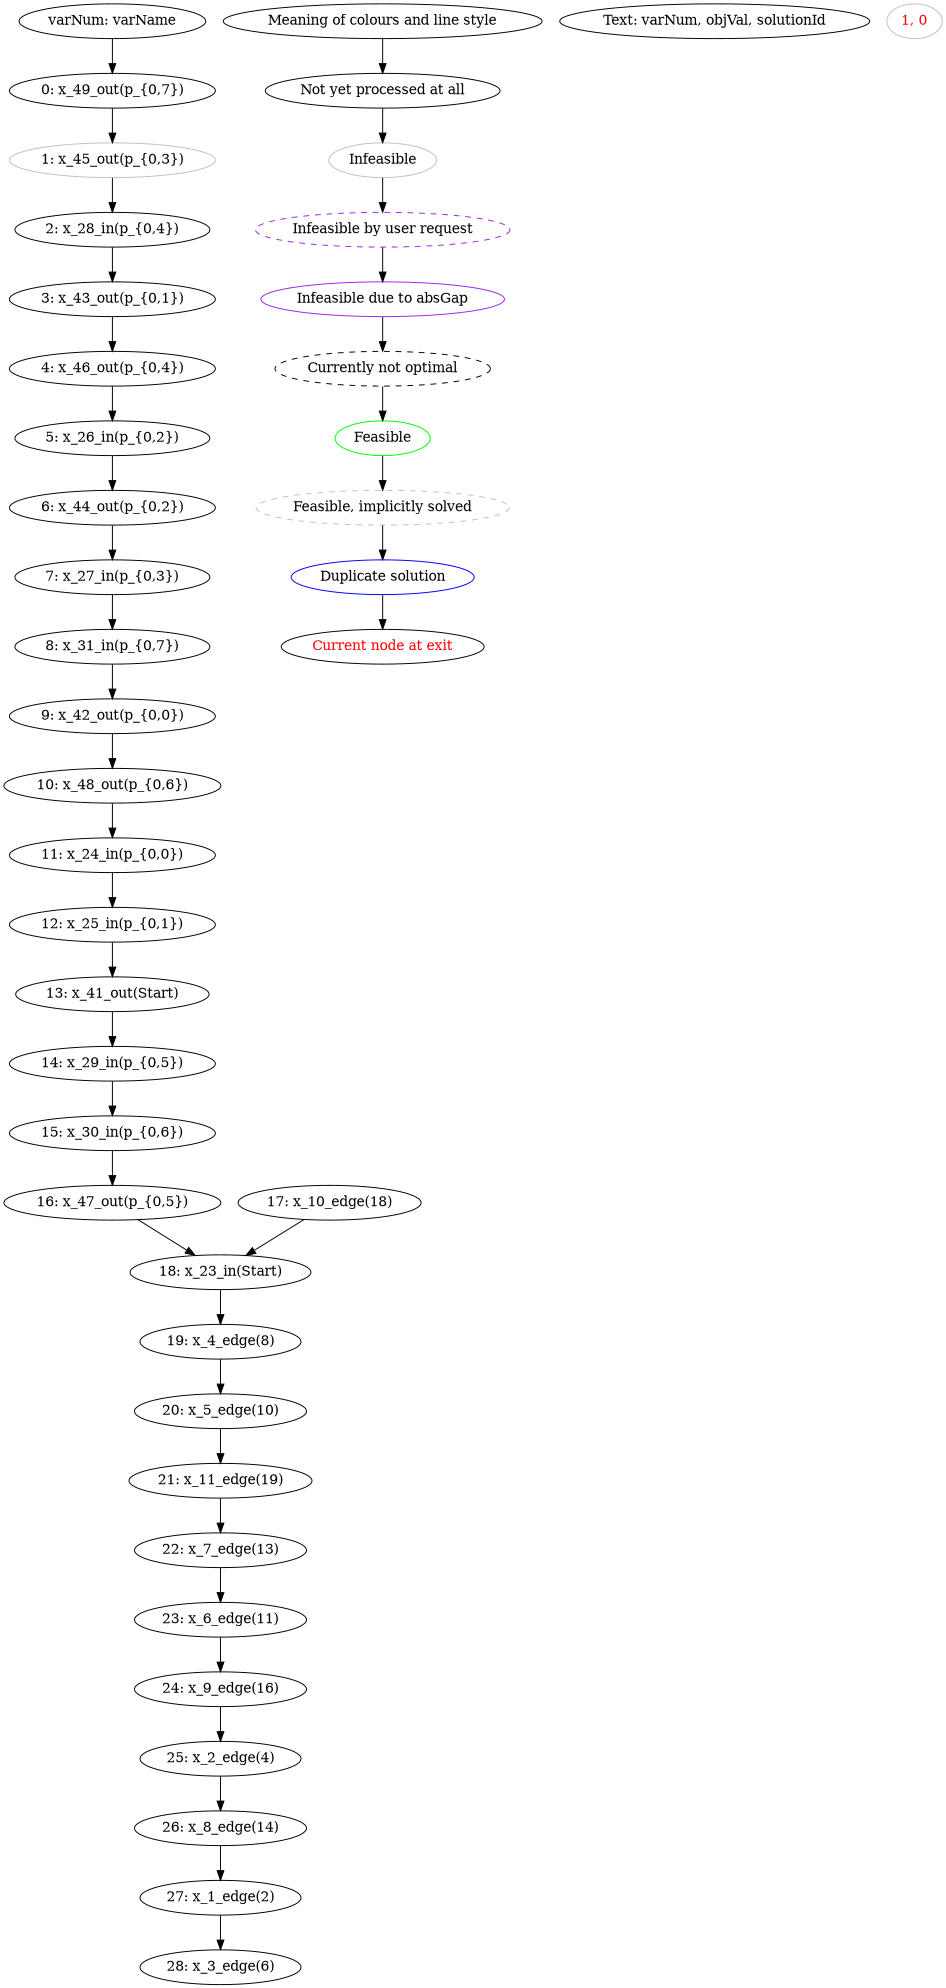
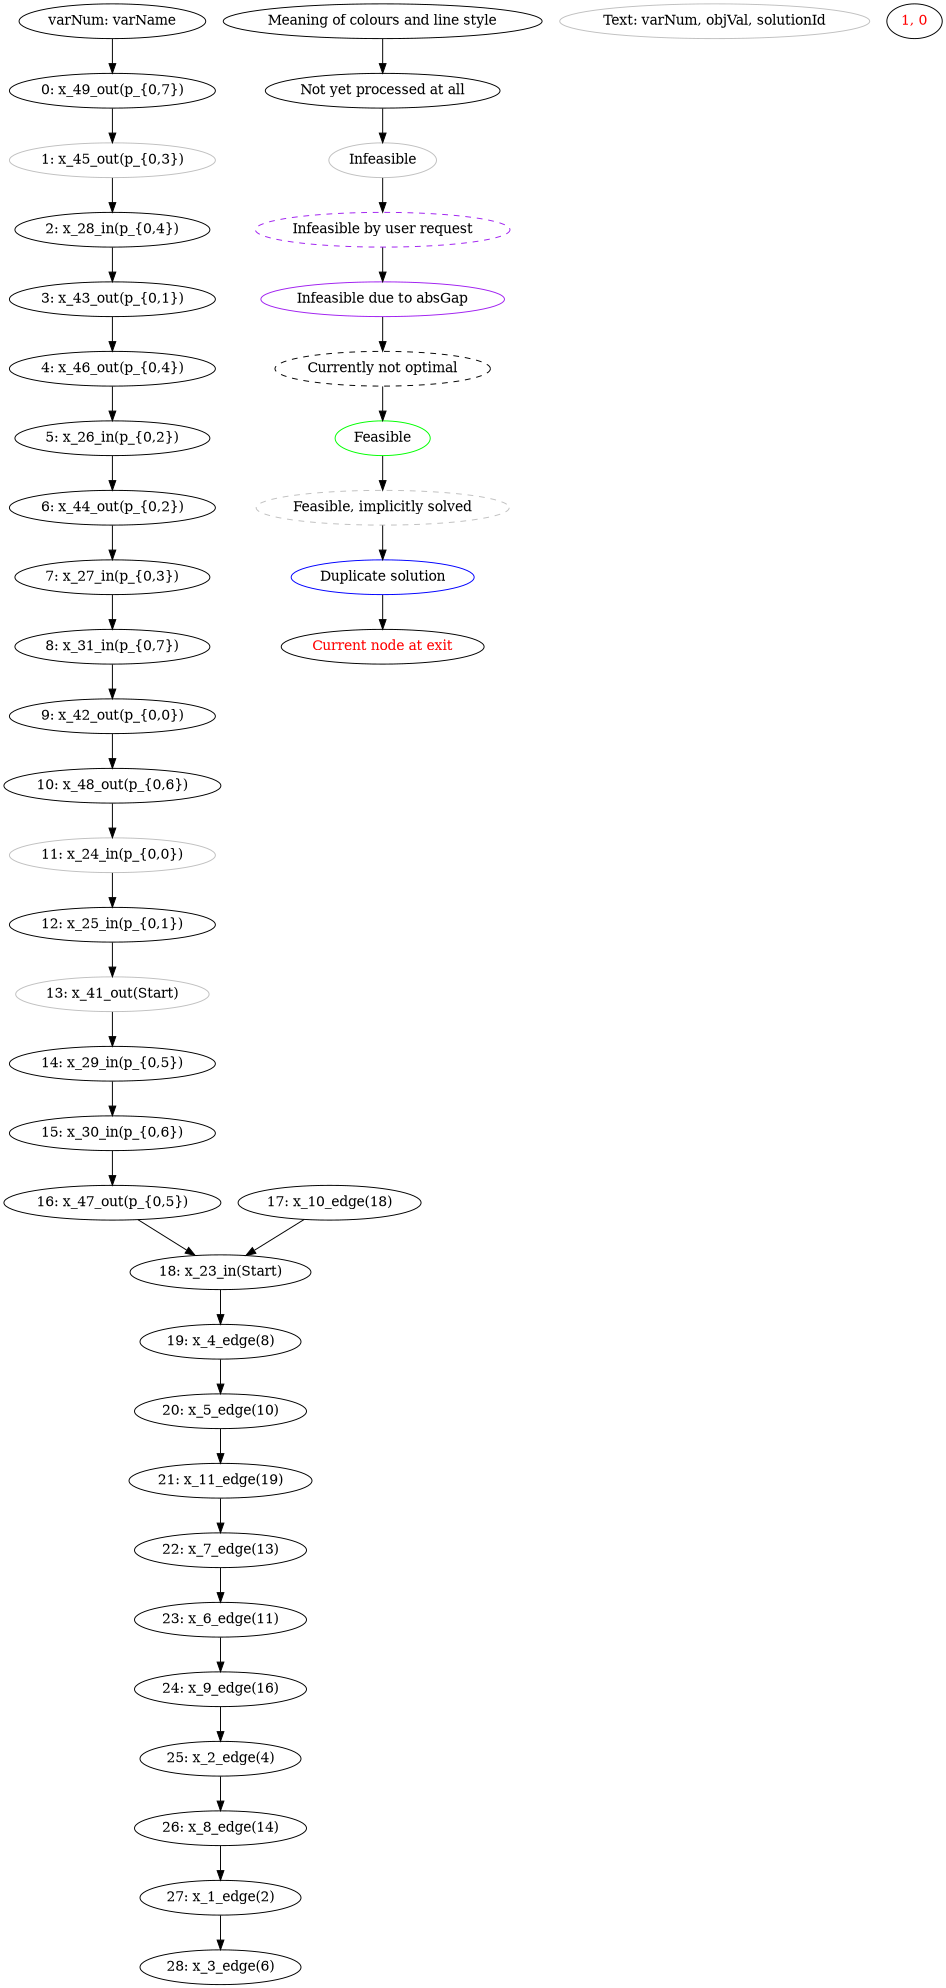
node "Text: varNum, objVal, solutionId": color black -> gray
node "1, 0": color gray -> black
node "11: x_24_in(p_{0,0})": color black -> gray
node "13: x_41_out(Start)": color black -> gray
